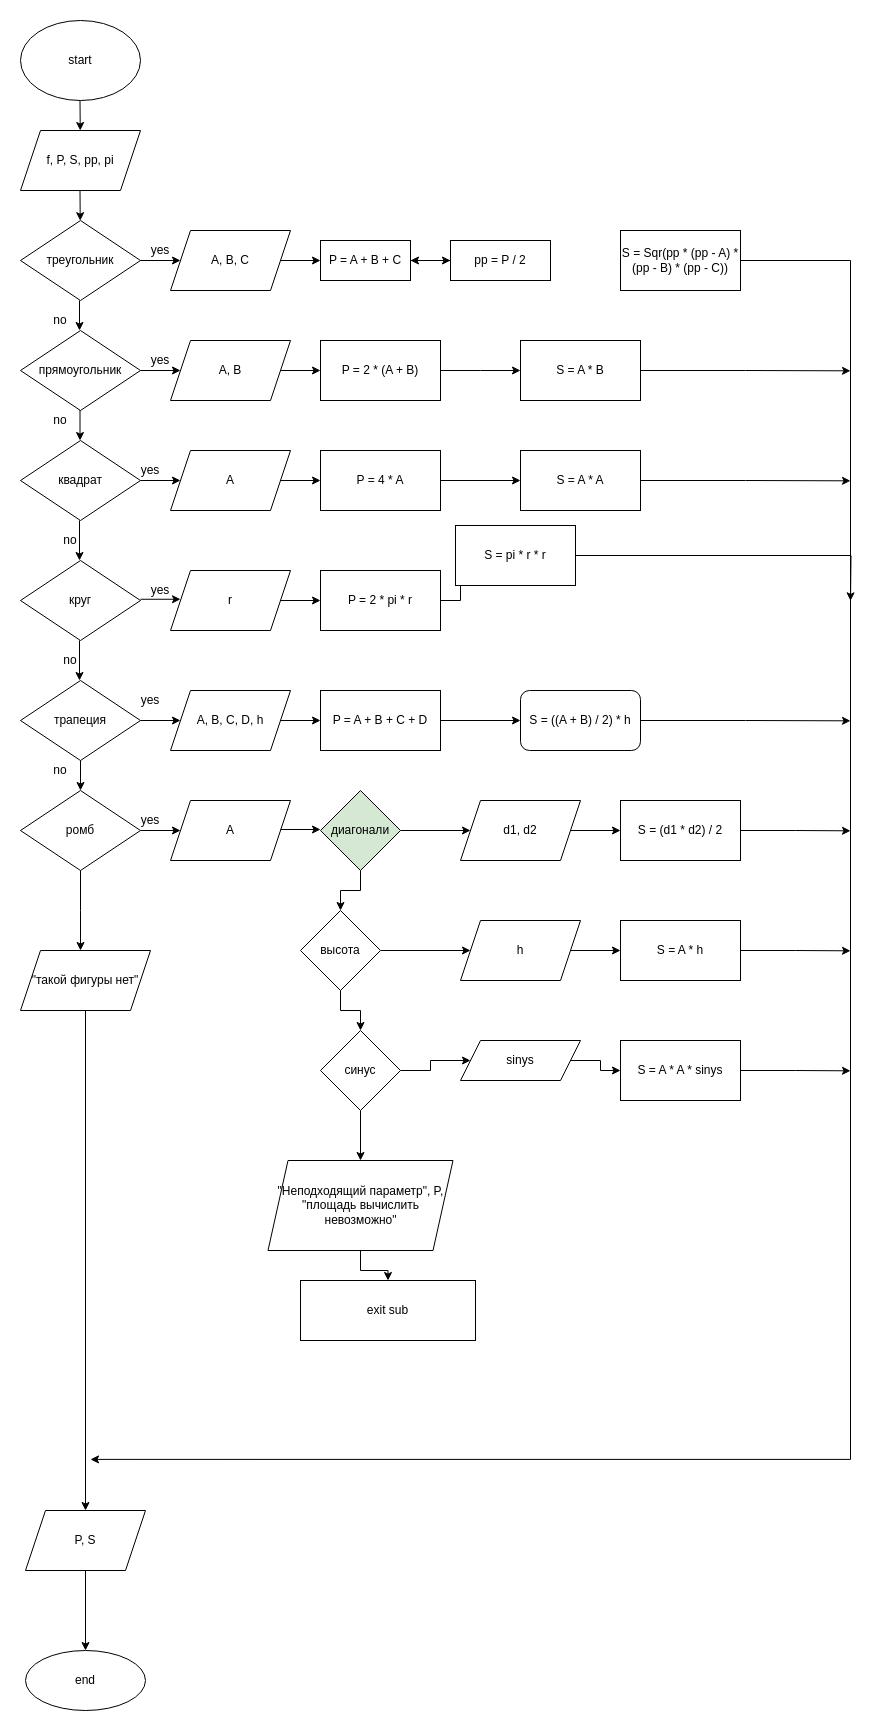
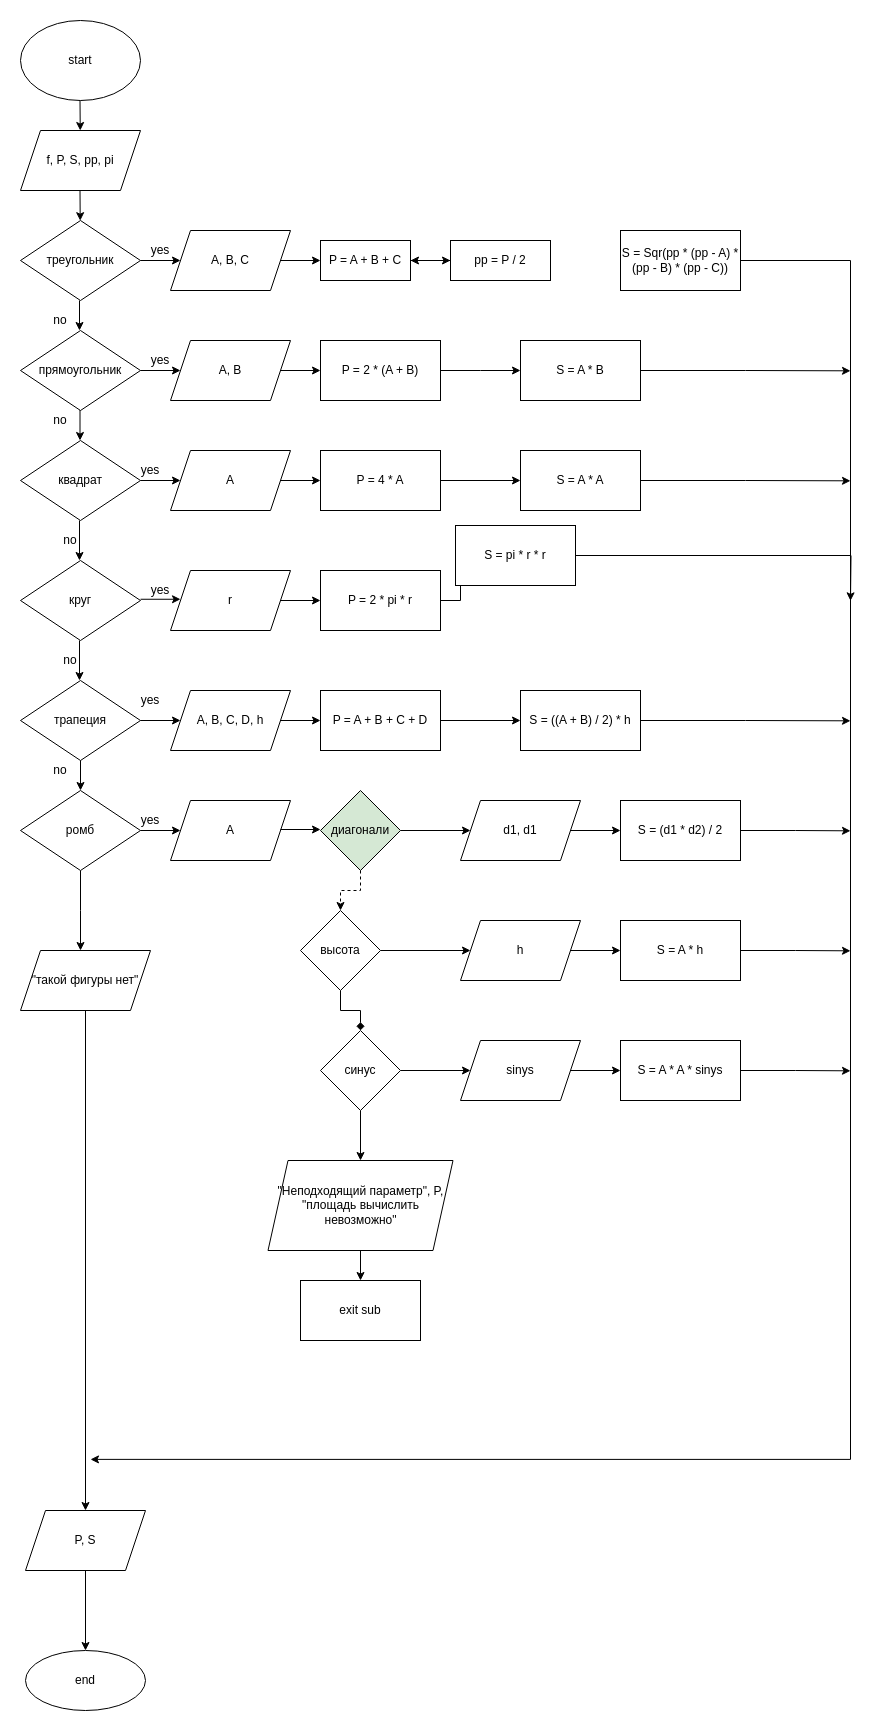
node "S = ((A + B) / 2) * h": shape rounded rectangle -> rectangle
node "d1, d2": label "d1, d2" -> "d1, d1"
edge "диагонали" -> "высота": style solid -> dashed
edge "высота" -> "синус": arrowhead classic -> diamond
node "sinys": size 120x40 -> 120x60
node "exit sub": size 175x60 -> 120x60
